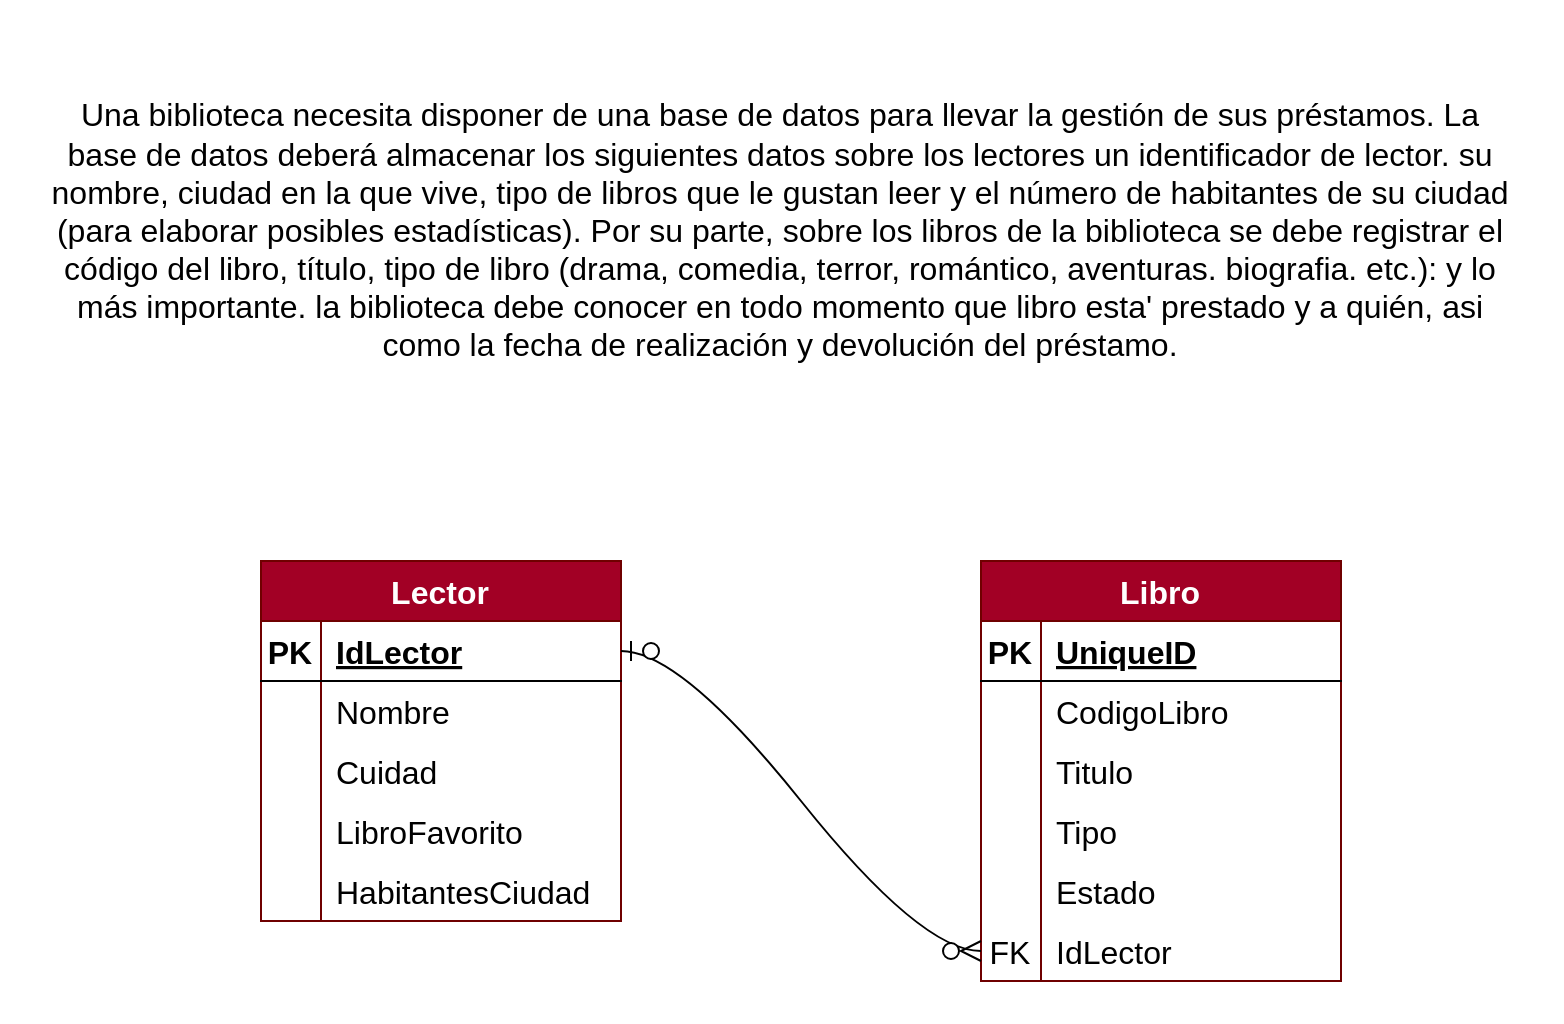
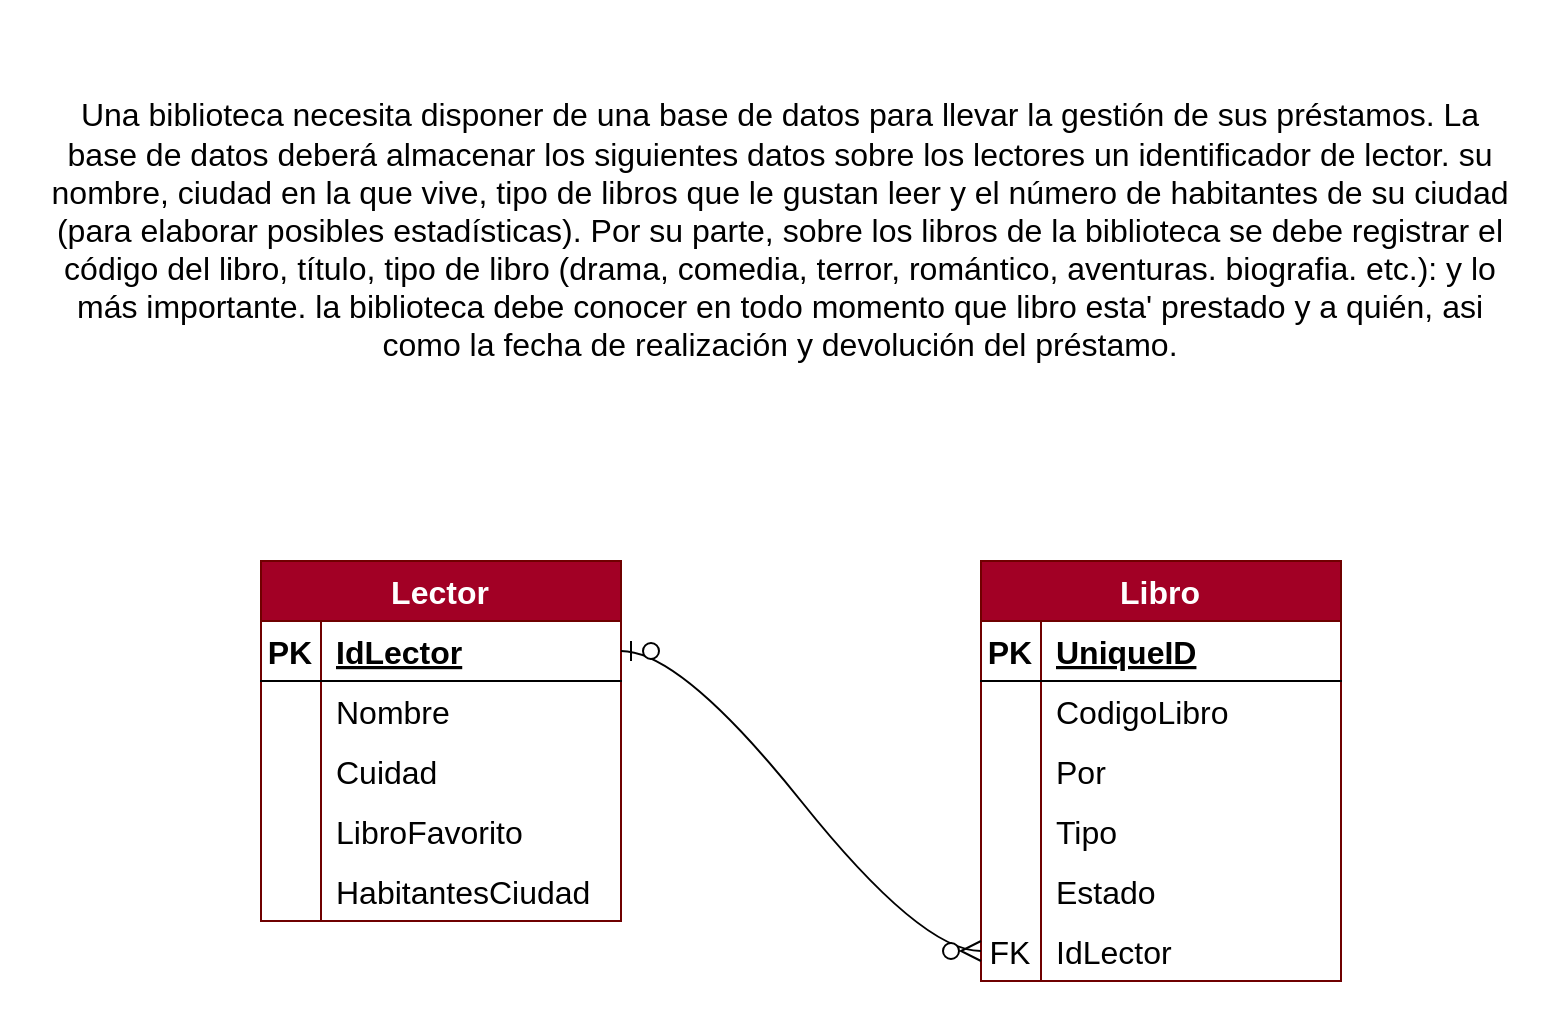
node "Titulo": label "Titulo" -> "Por"
